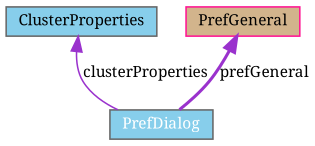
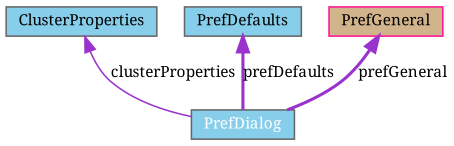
node "PrefDefaults": added
